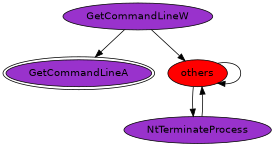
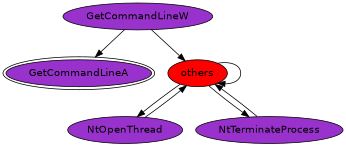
node "NtOpenThread": added
